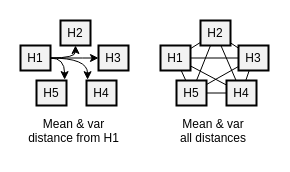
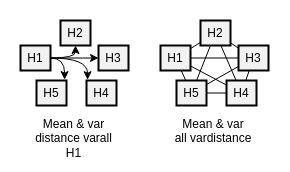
node "Mean & varall distances": label "Mean & varall distances" -> "Mean & varall vardistance"
node "Mean & vardistance from H1": label "Mean & vardistance from H1" -> "Mean & vardistance varall H1"
